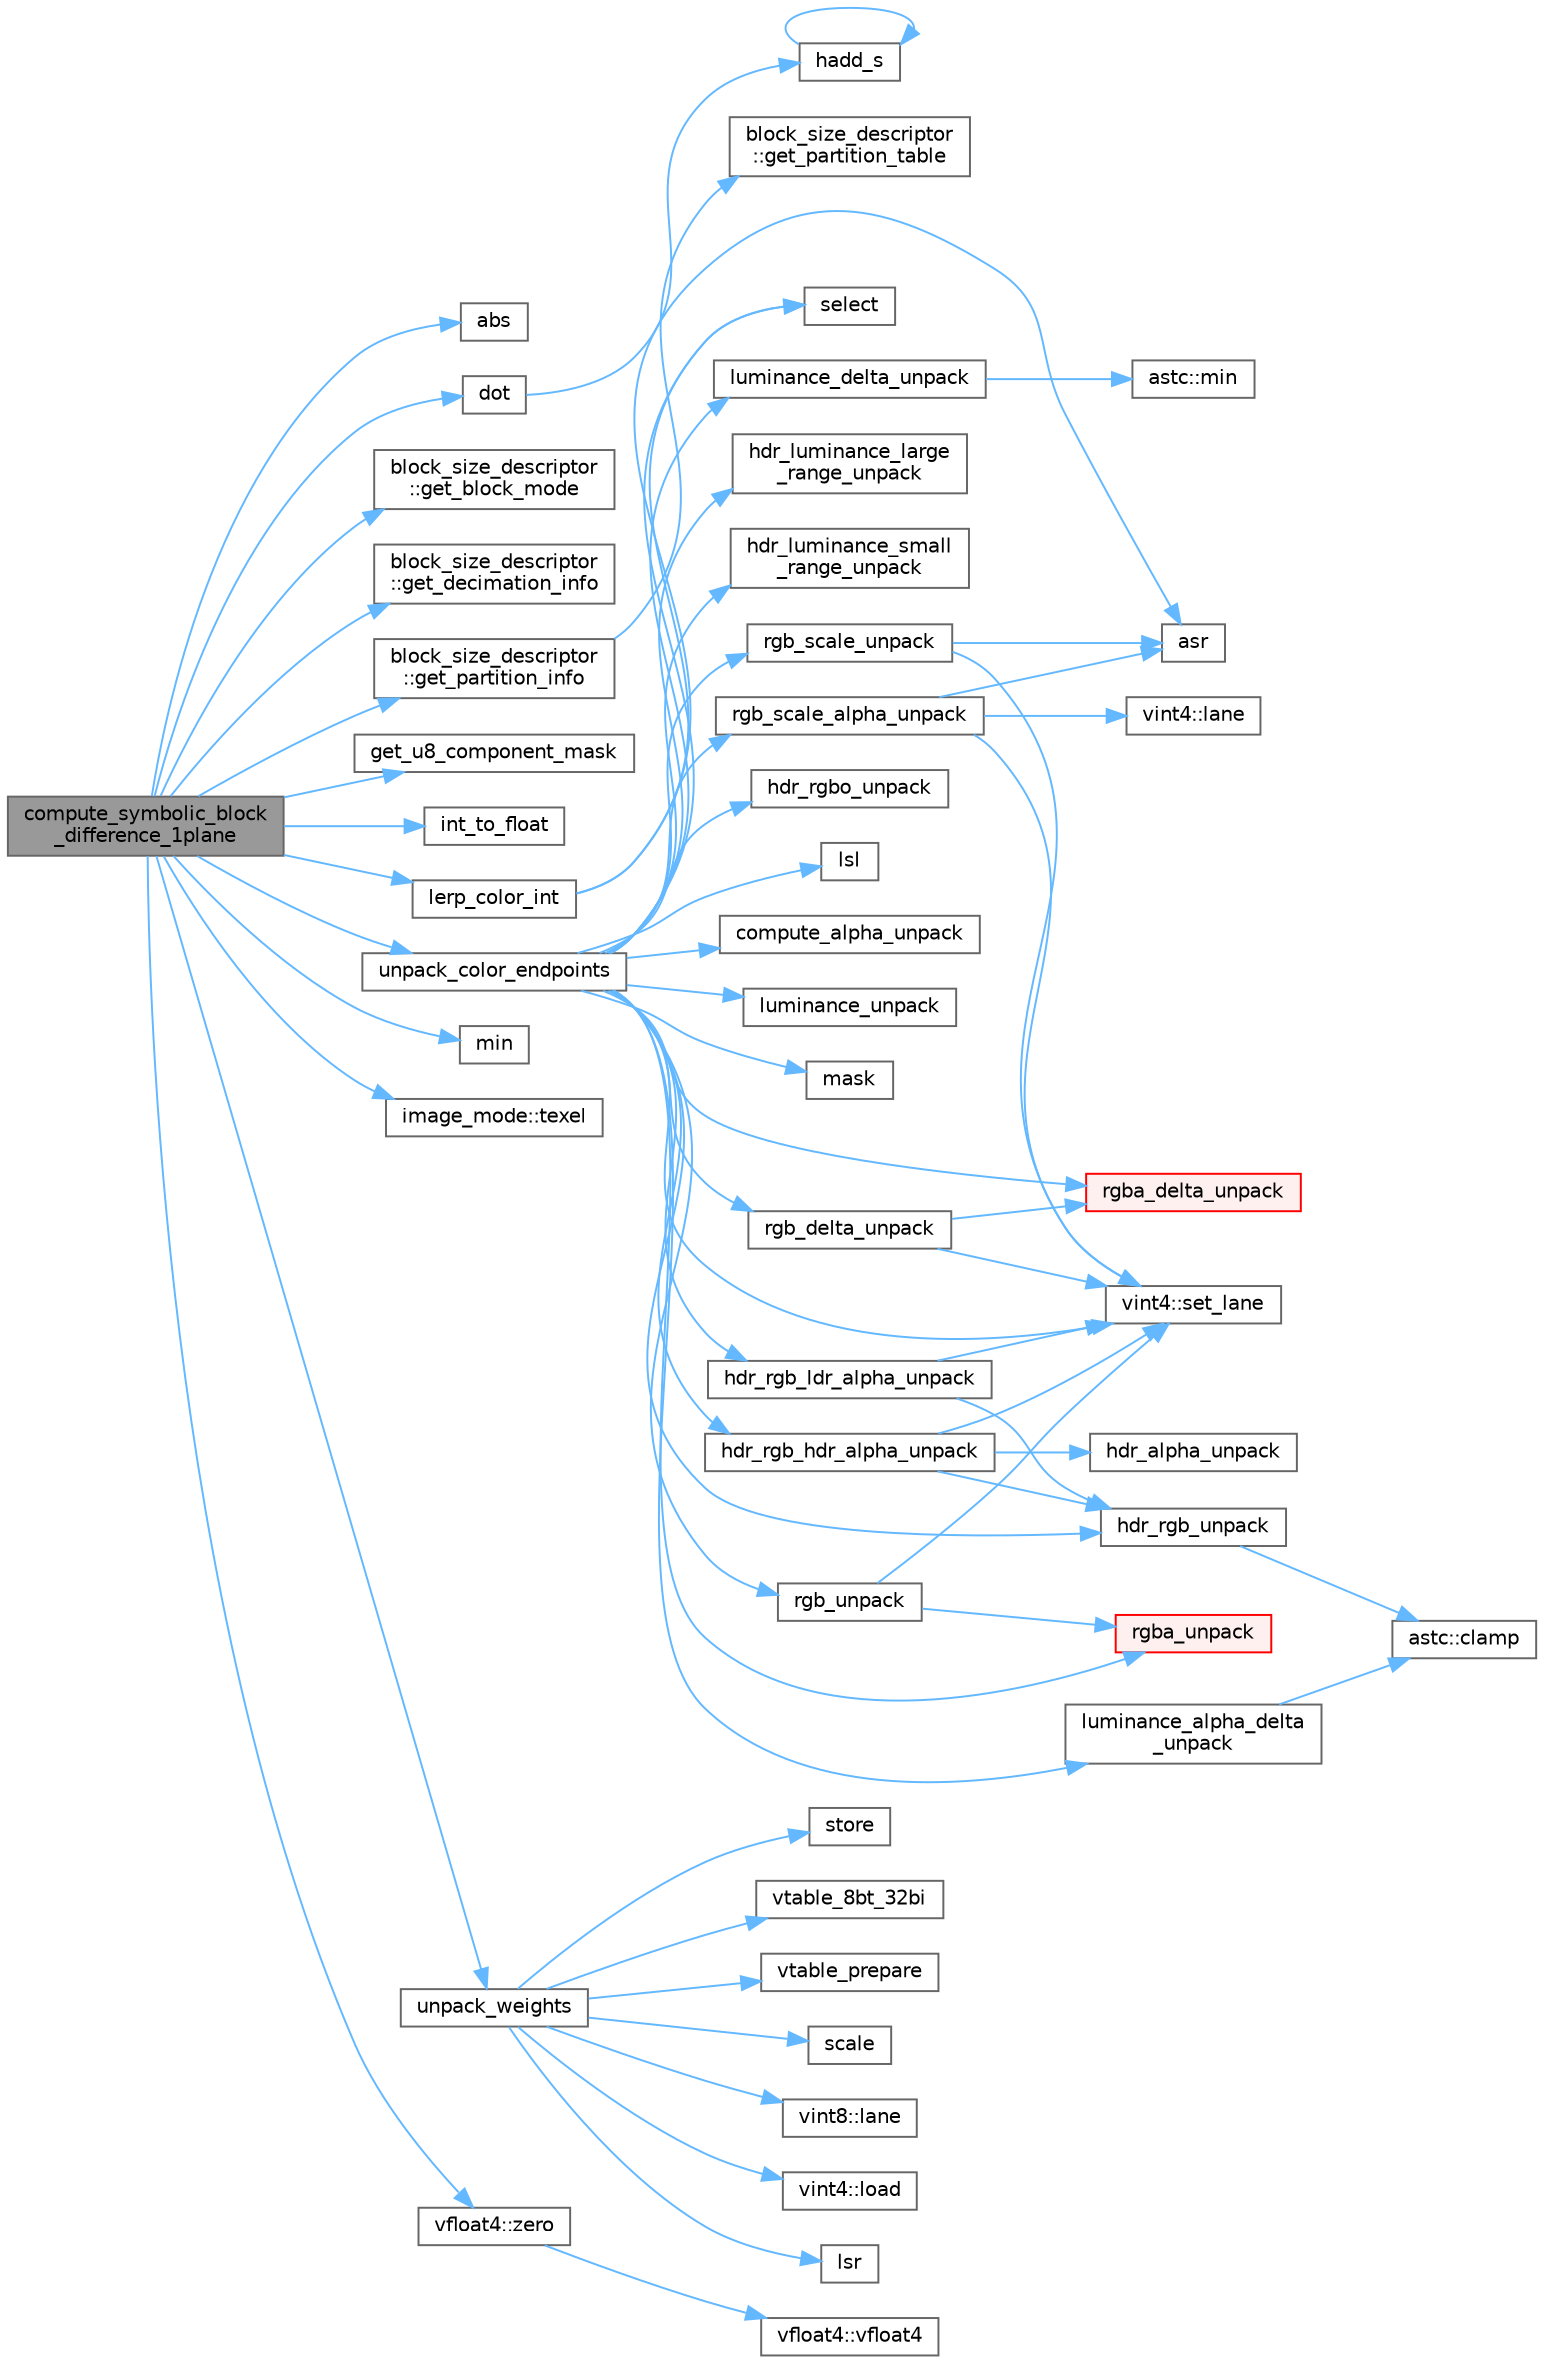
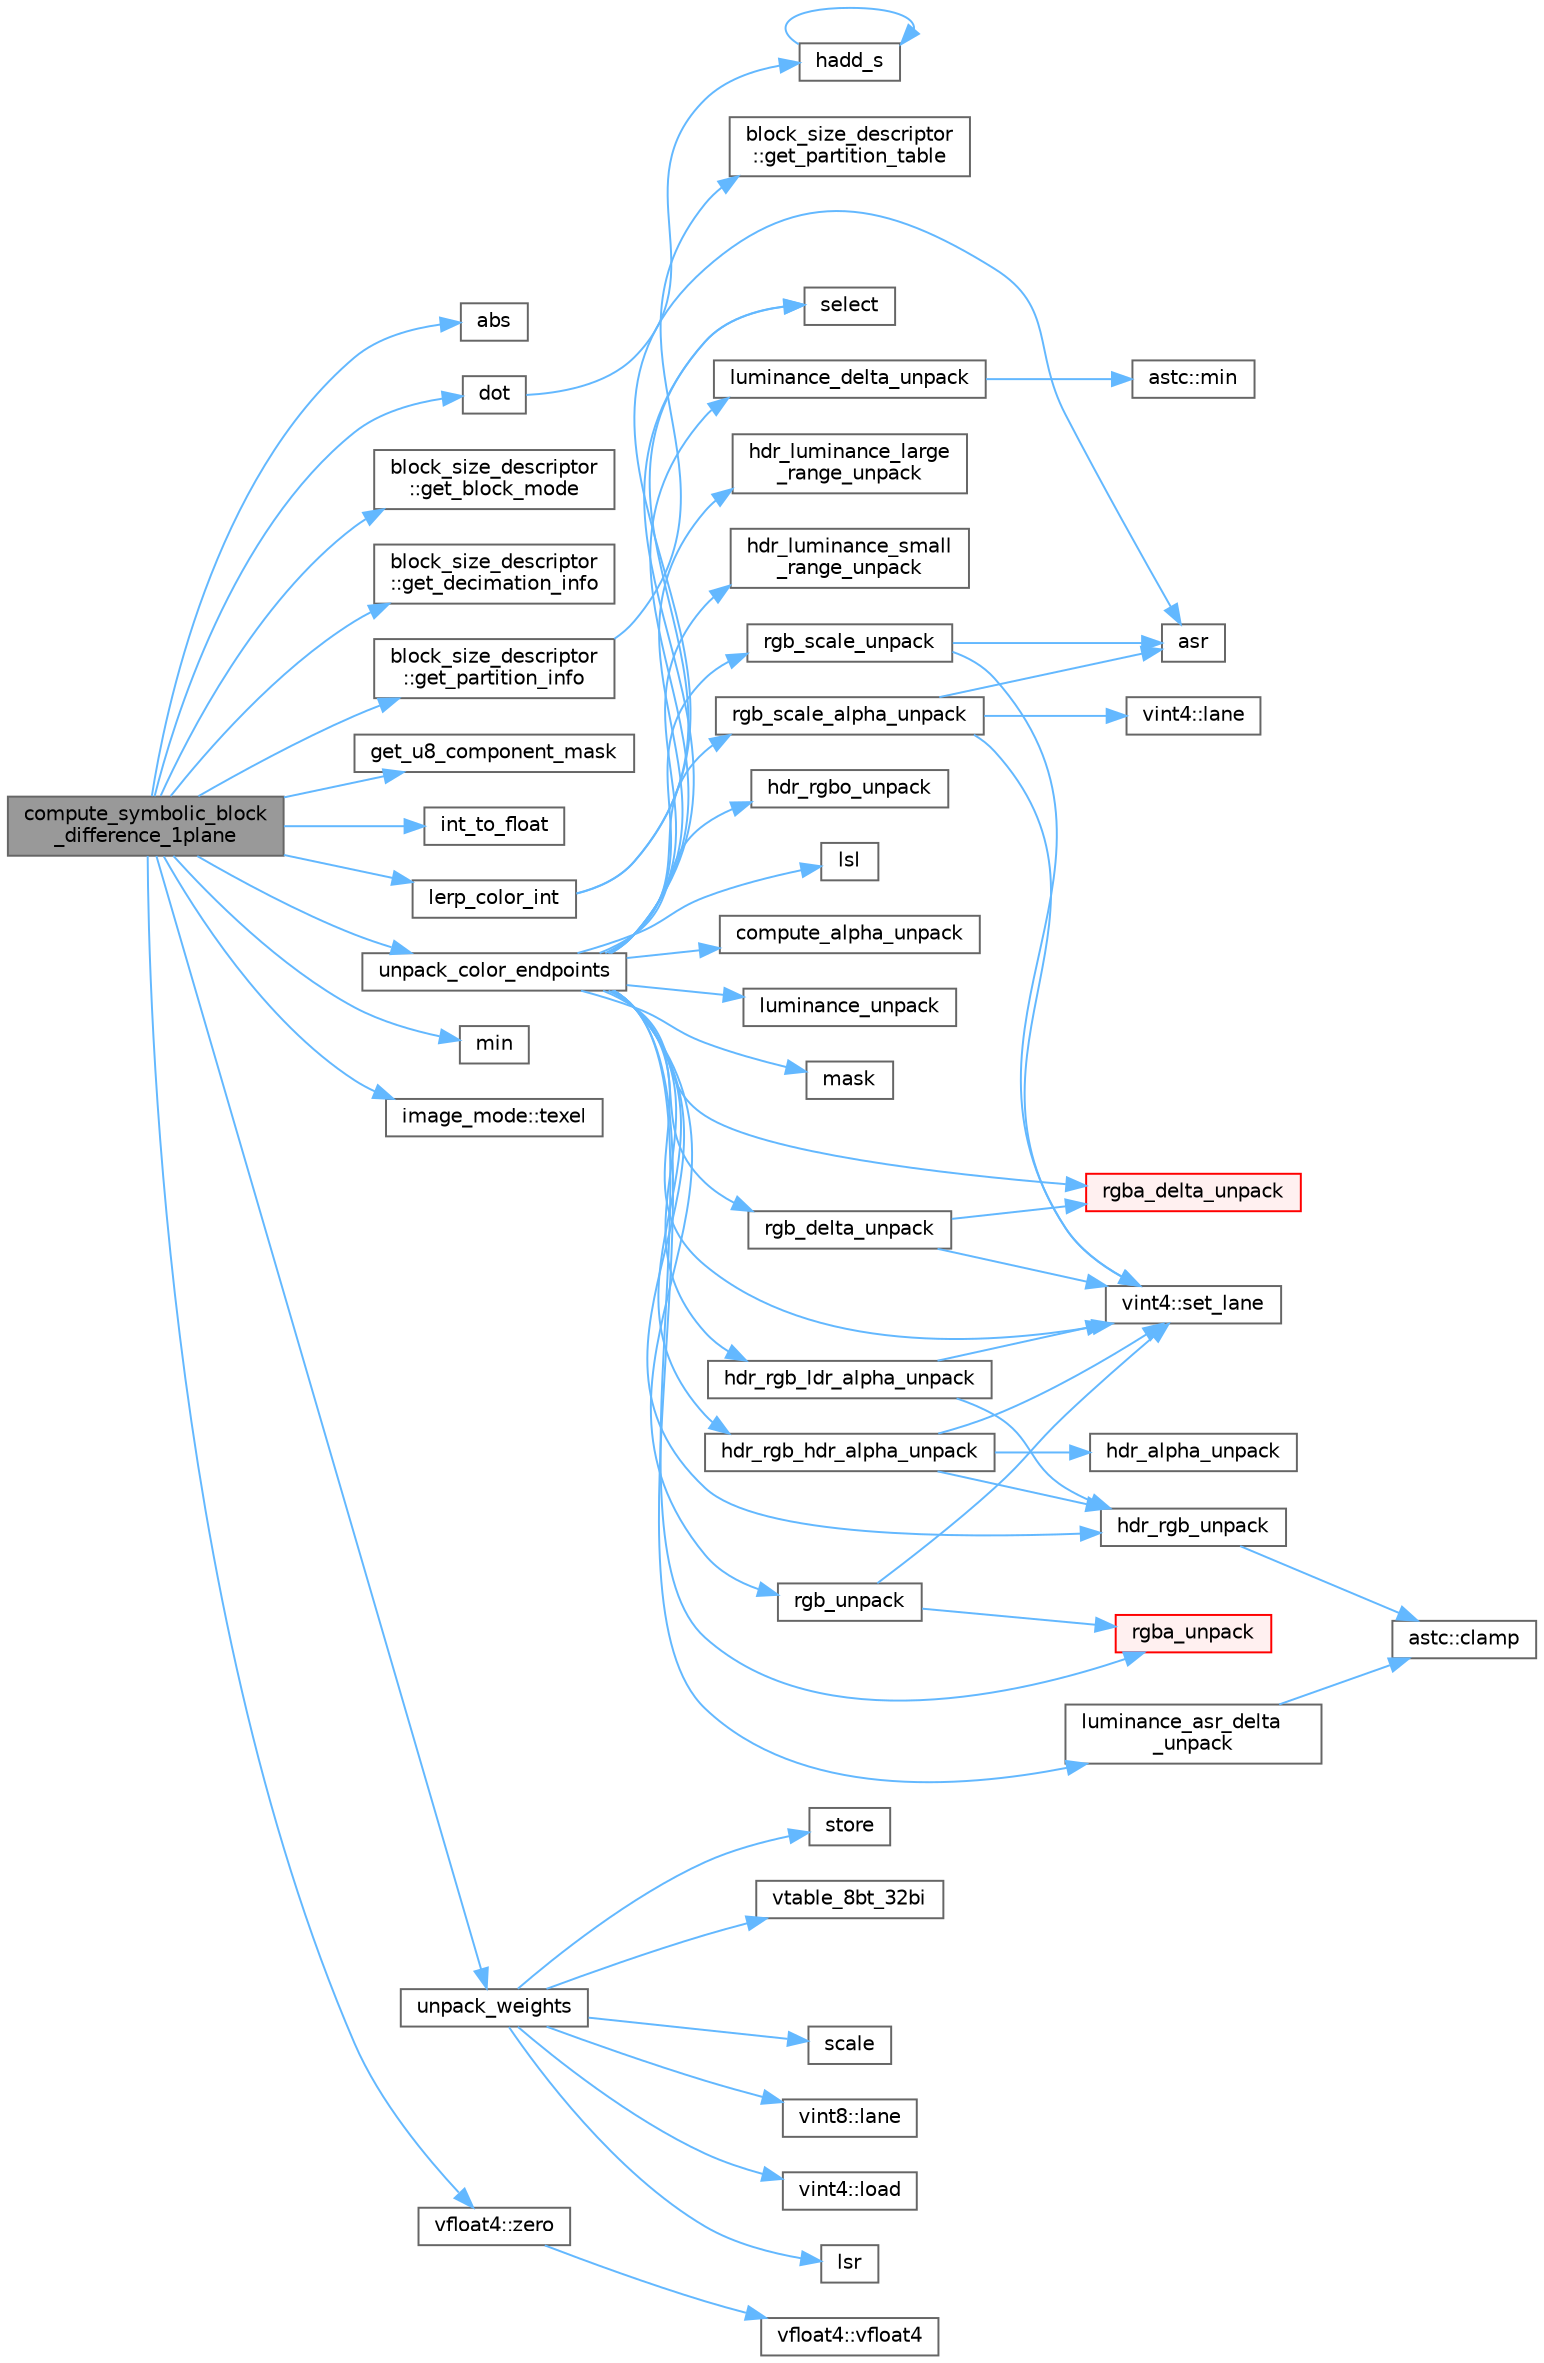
node "luminance_alpha_delta _unpack": label "luminance_alpha_delta _unpack" -> "luminance_asr_delta _unpack"
node "vtable_prepare": removed
